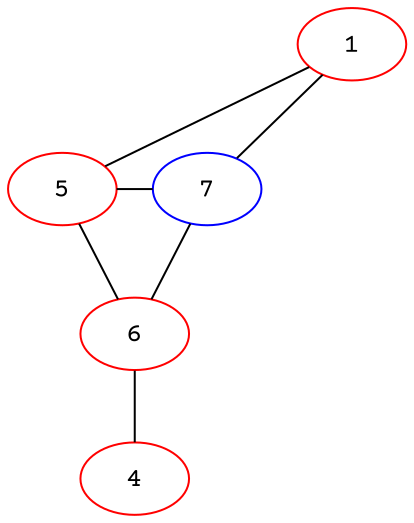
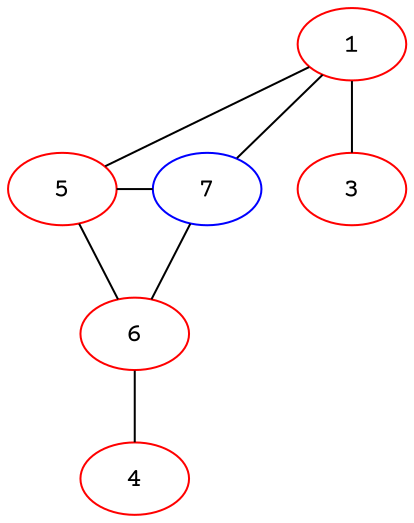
node "3": added
